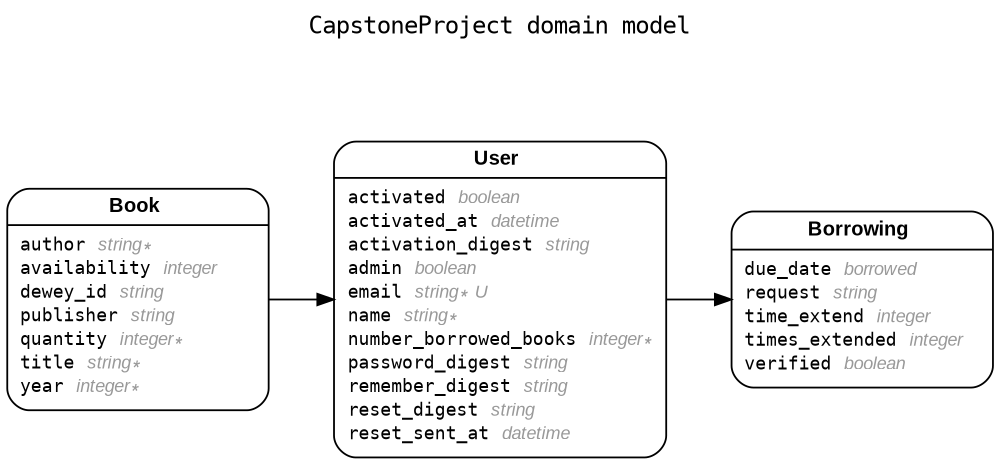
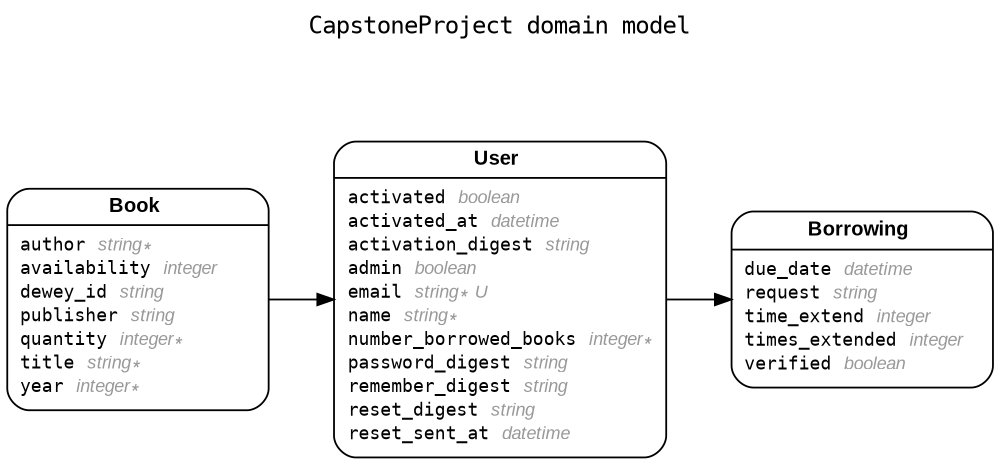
node "Borrowing": text "borrowed" -> "datetime"
